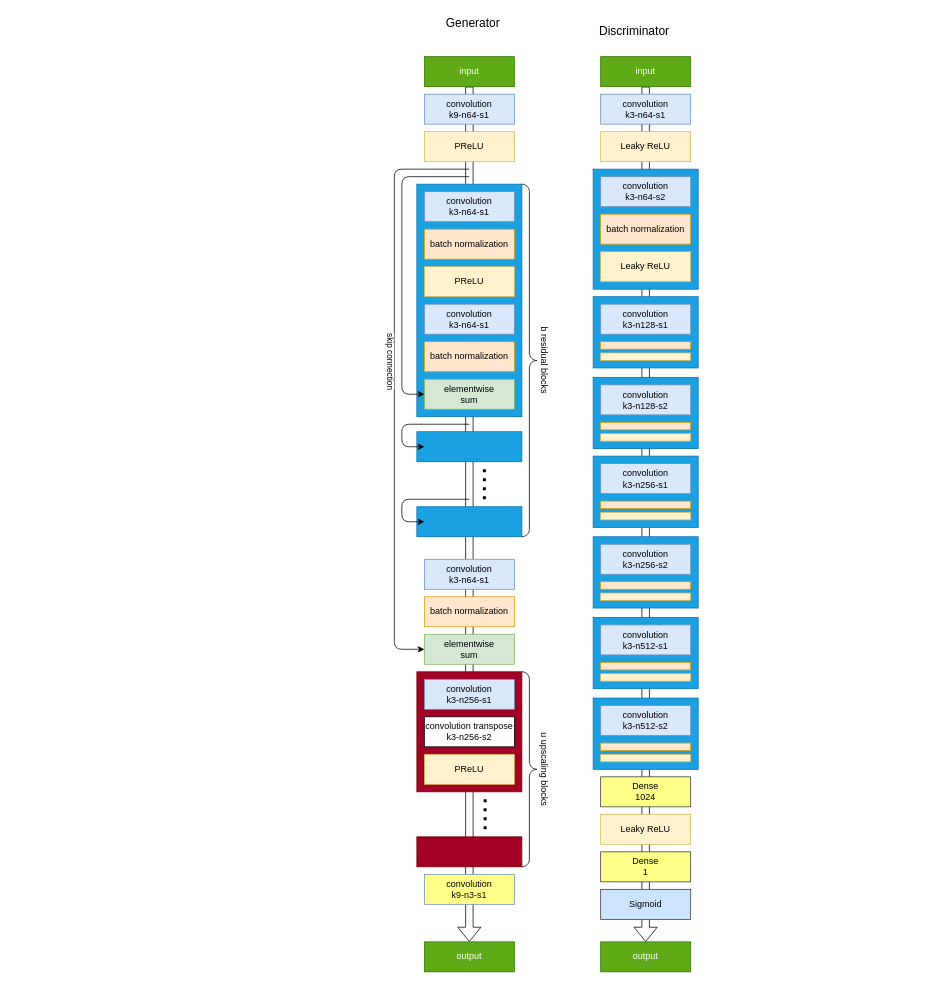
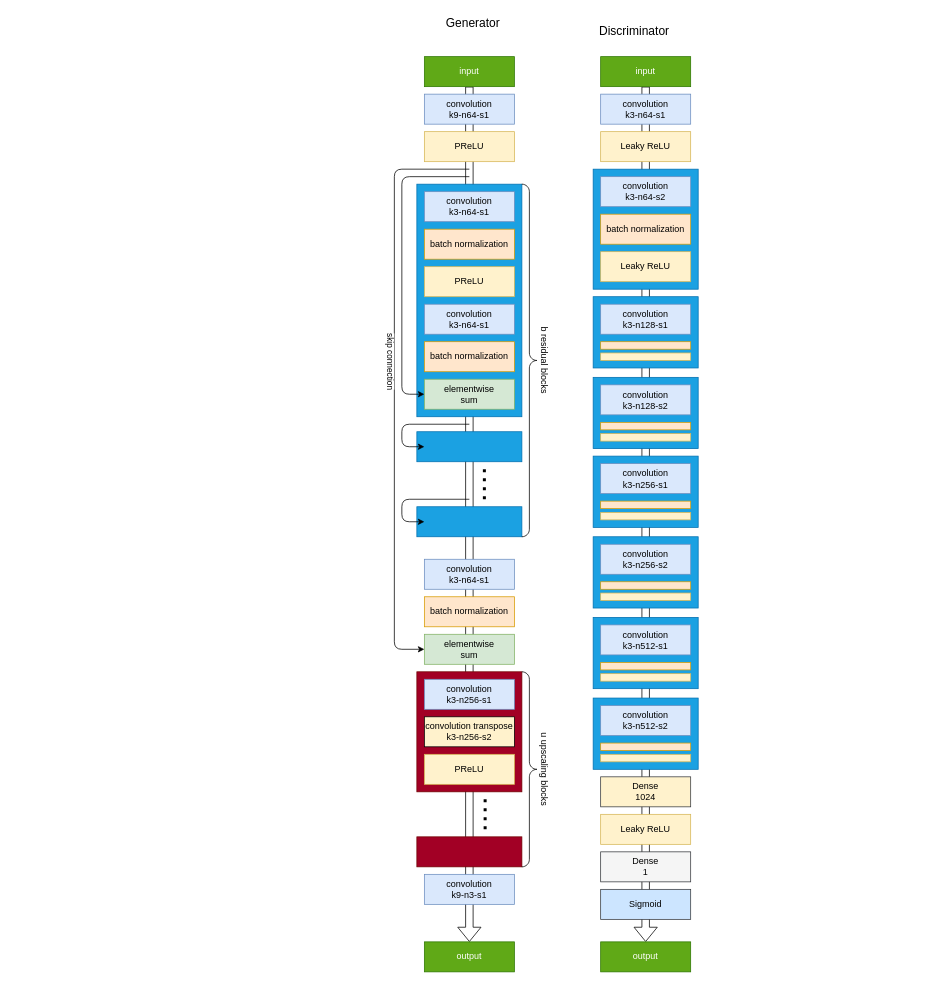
node "convolution transpose k3-n256-s2": fillcolor #ffffff -> #fff2cc
node "Dense 1024": fillcolor #ffff88 -> #fff2cc
node "Dense 1": fillcolor #ffff88 -> #f5f5f5
node "convolution k9-n3-s1": fillcolor #ffff88 -> #dae8fc
